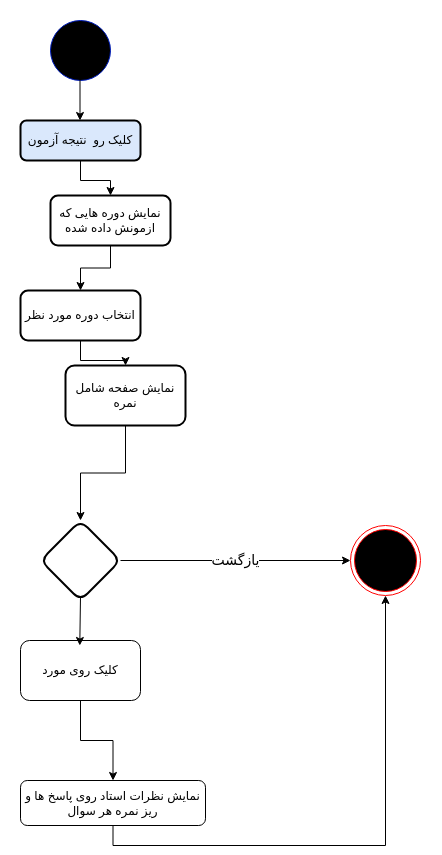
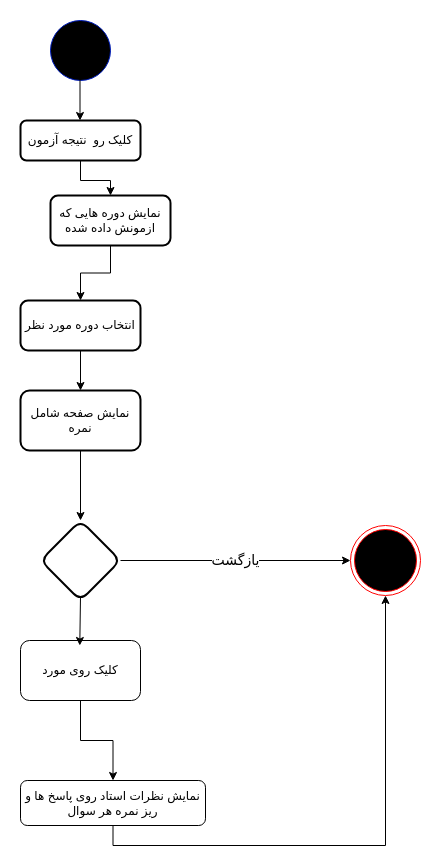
node "کلیک رو نتیجه آزمون": fillcolor #dae8fc -> #ffffff
node "انتخاب دوره مورد نظر": moved (81, 316) -> (81, 326)
node "نمایش صفحه شامل نمره": moved (126, 396) -> (81, 421)
